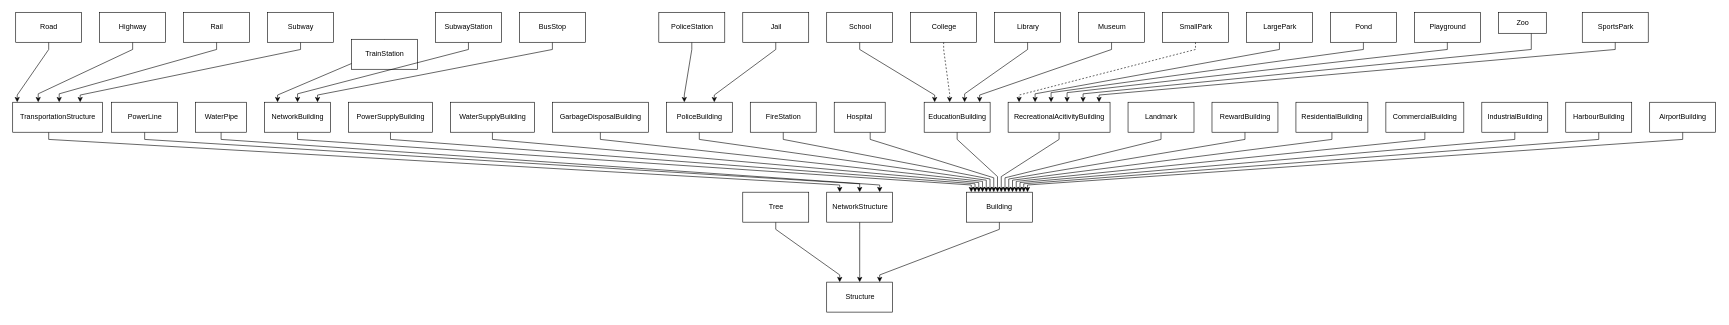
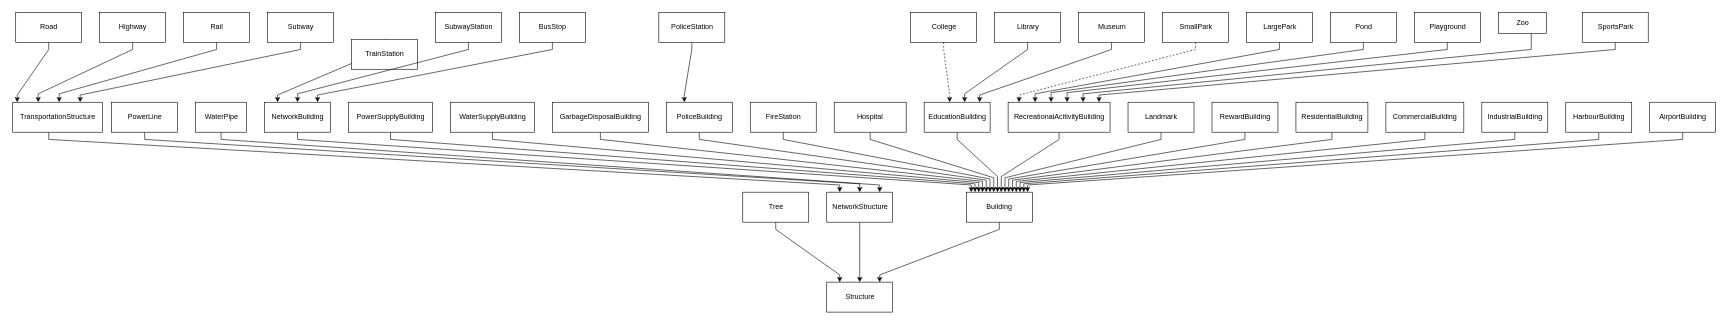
node "Jail": removed
node "School": removed
edge "Jail" -> "PoliceBuilding": removed
edge "School" -> "EducationBuilding": removed
node "Hospital": size 51x30 -> 72x30
